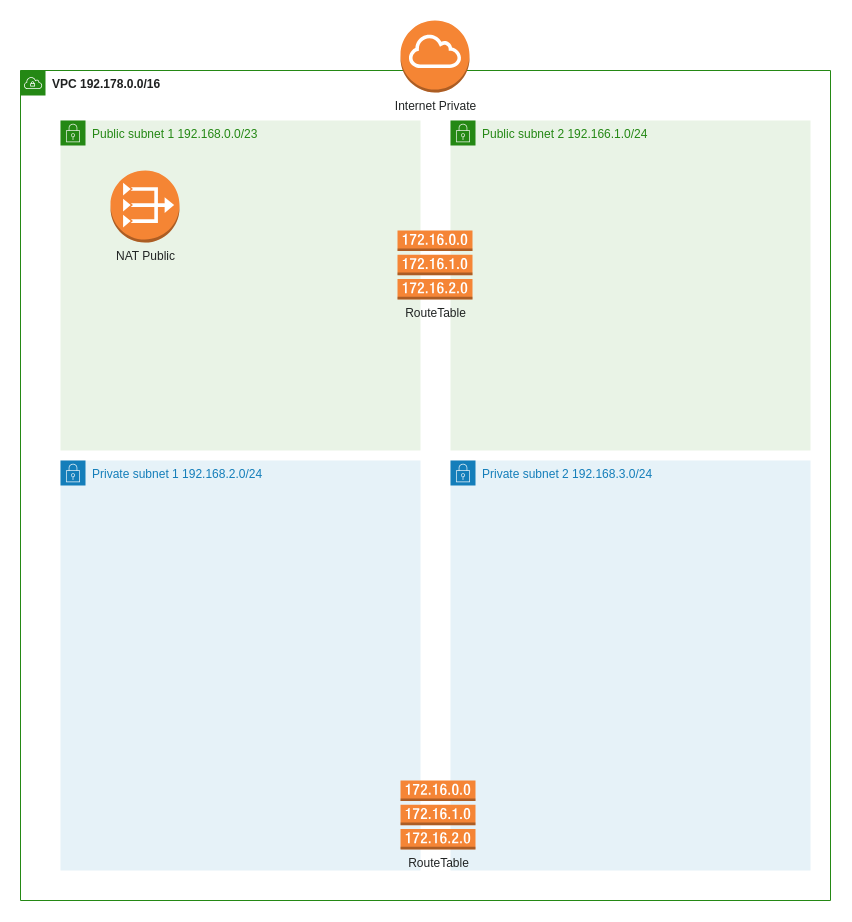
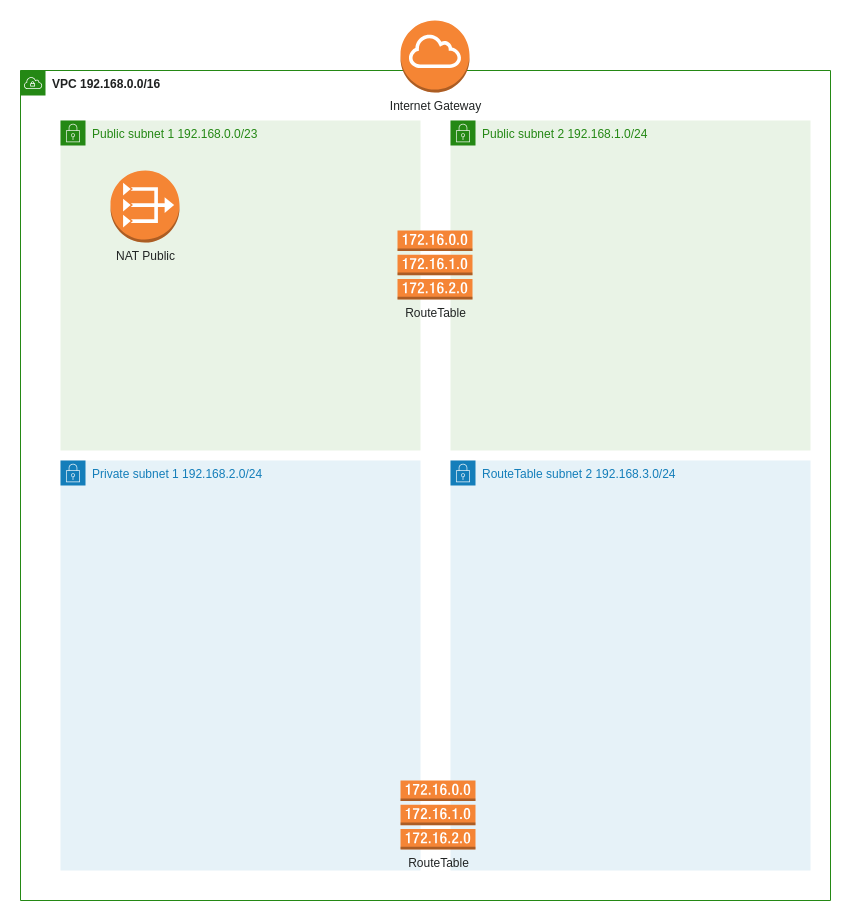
node "VPC 192.178.0.0/16": label "VPC 192.178.0.0/16" -> "VPC 192.168.0.0/16"
node "Internet Private": label "Internet Private" -> "Internet Gateway"
node "Public subnet 2 192.166.1.0/24": label "Public subnet 2 192.166.1.0/24" -> "Public subnet 2 192.168.1.0/24"
node "Private subnet 2 192.168.3.0/24": label "Private subnet 2 192.168.3.0/24" -> "RouteTable subnet 2 192.168.3.0/24"
